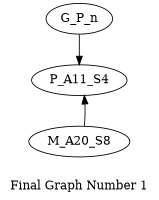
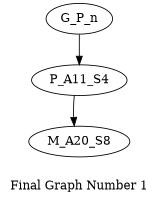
edge "M_A20_S8" -> "P_A11_S4": reversed
